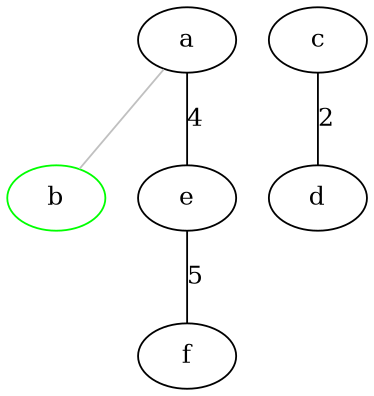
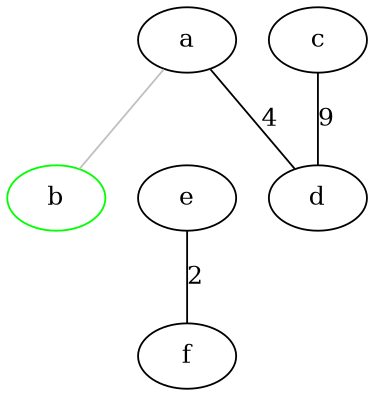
edge "a" -- "e": now "a" -- "d"
edge "c" -- "d": label "2" -> "9"
edge "e" -- "f": label "5" -> "2"
